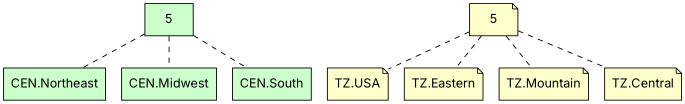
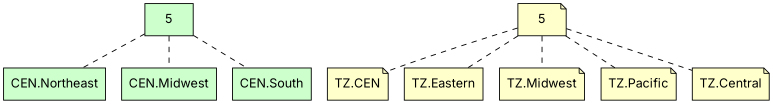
node "TZ.USA": label "TZ.USA" -> "TZ.CEN"
node "TZ.Eastern": shape note -> box
node "TZ.Mountain": label "TZ.Mountain" -> "TZ.Midwest"
node "TZ.Pacific": added
